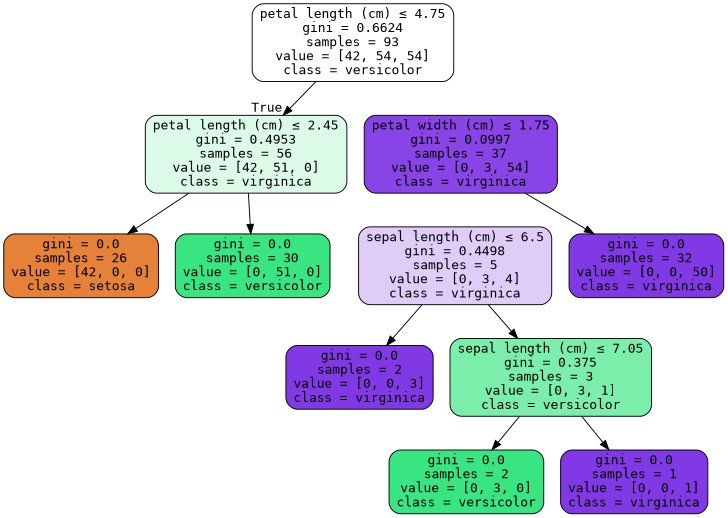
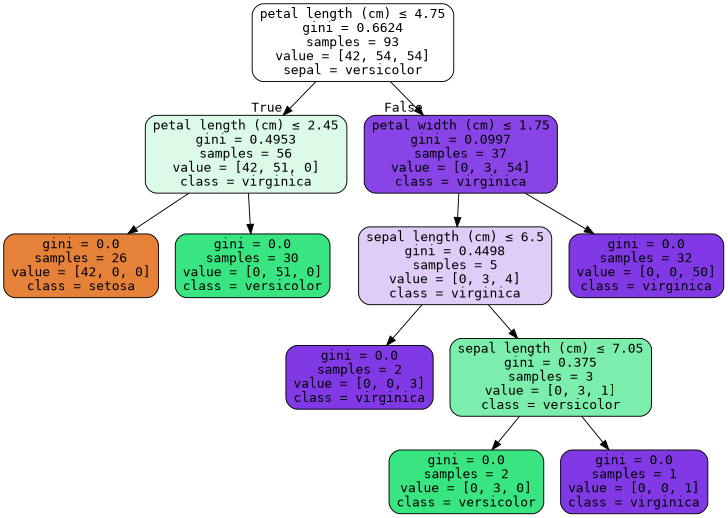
node "petal length (cm) ≤ 4.75": text "class = versicolor" -> "sepal = versicolor"
edge "petal length (cm) ≤ 4.75" -> "petal width (cm) ≤ 1.75": added
edge "petal width (cm) ≤ 1.75" -> "sepal length (cm) ≤ 6.5": added
